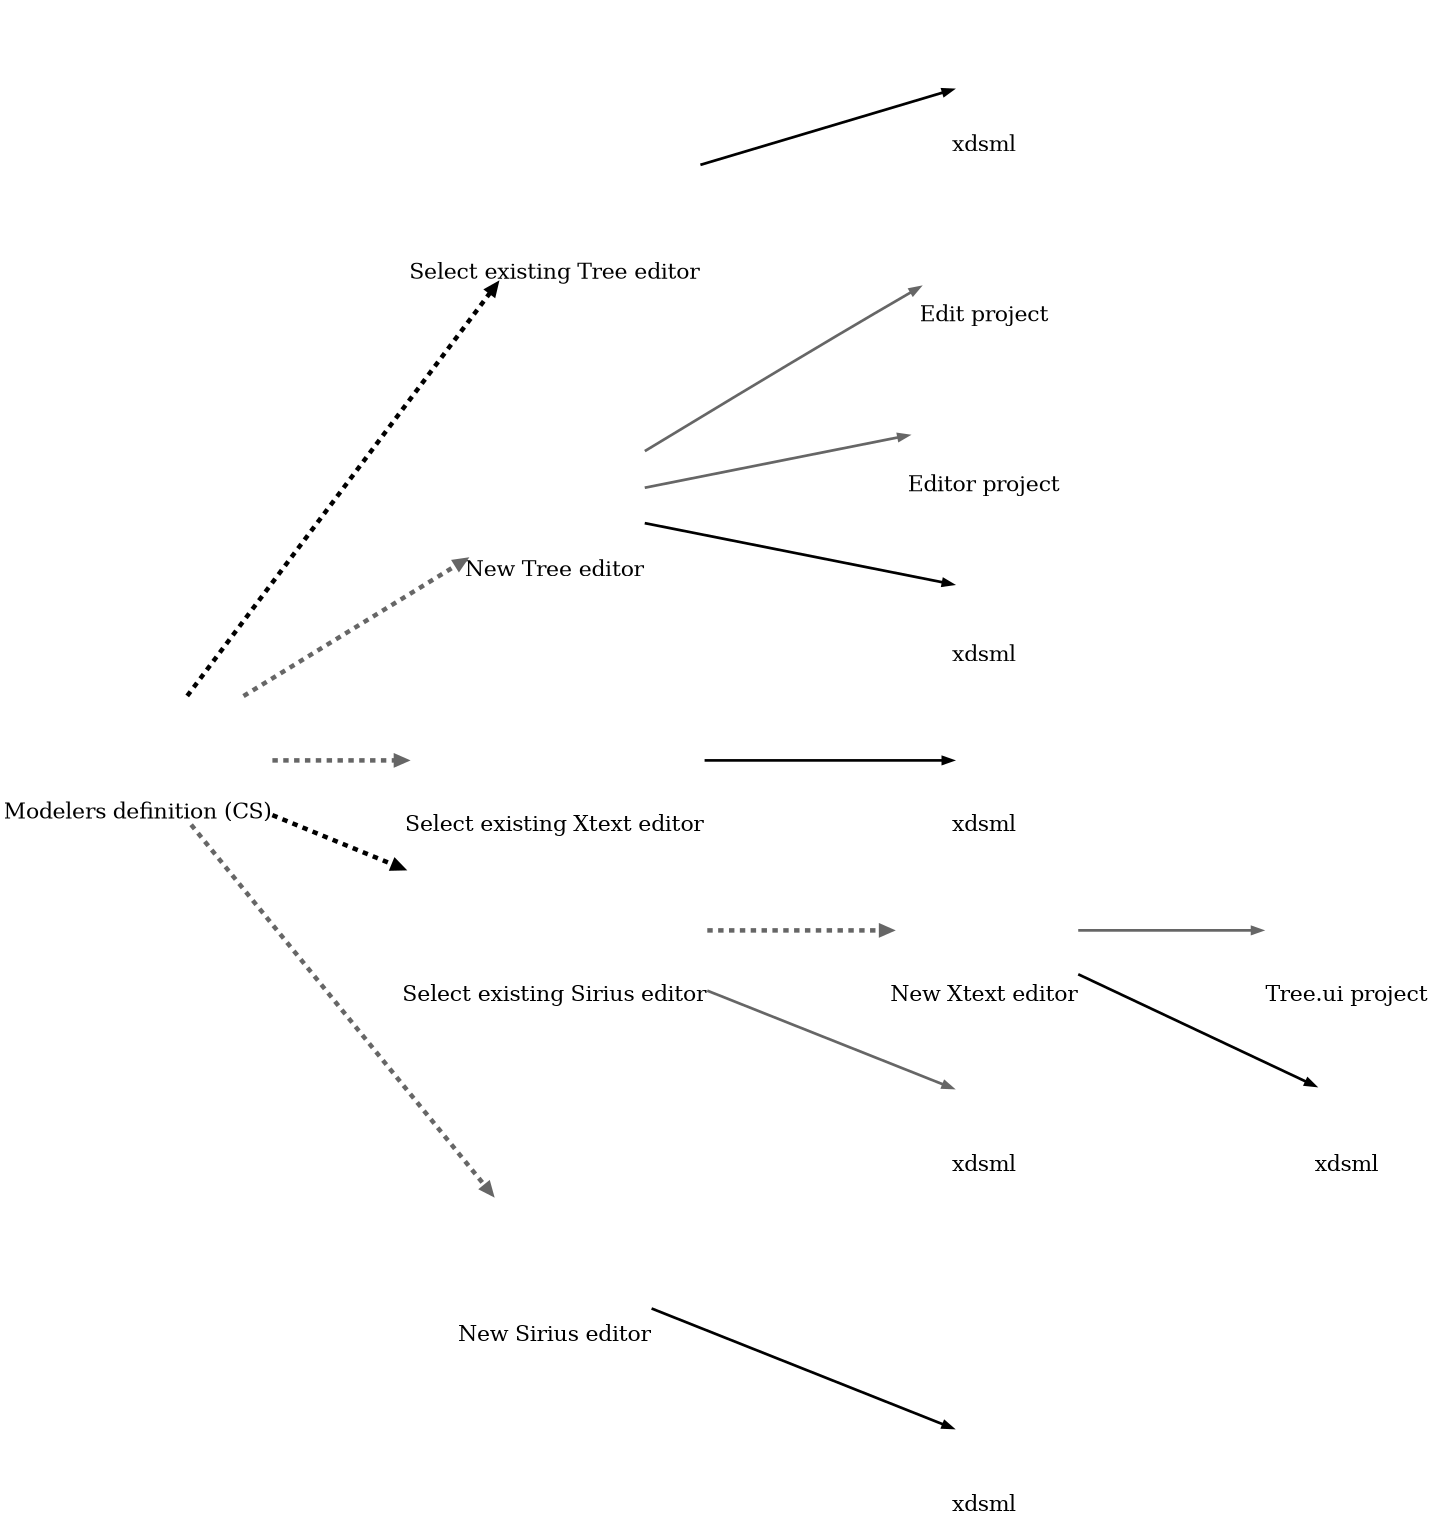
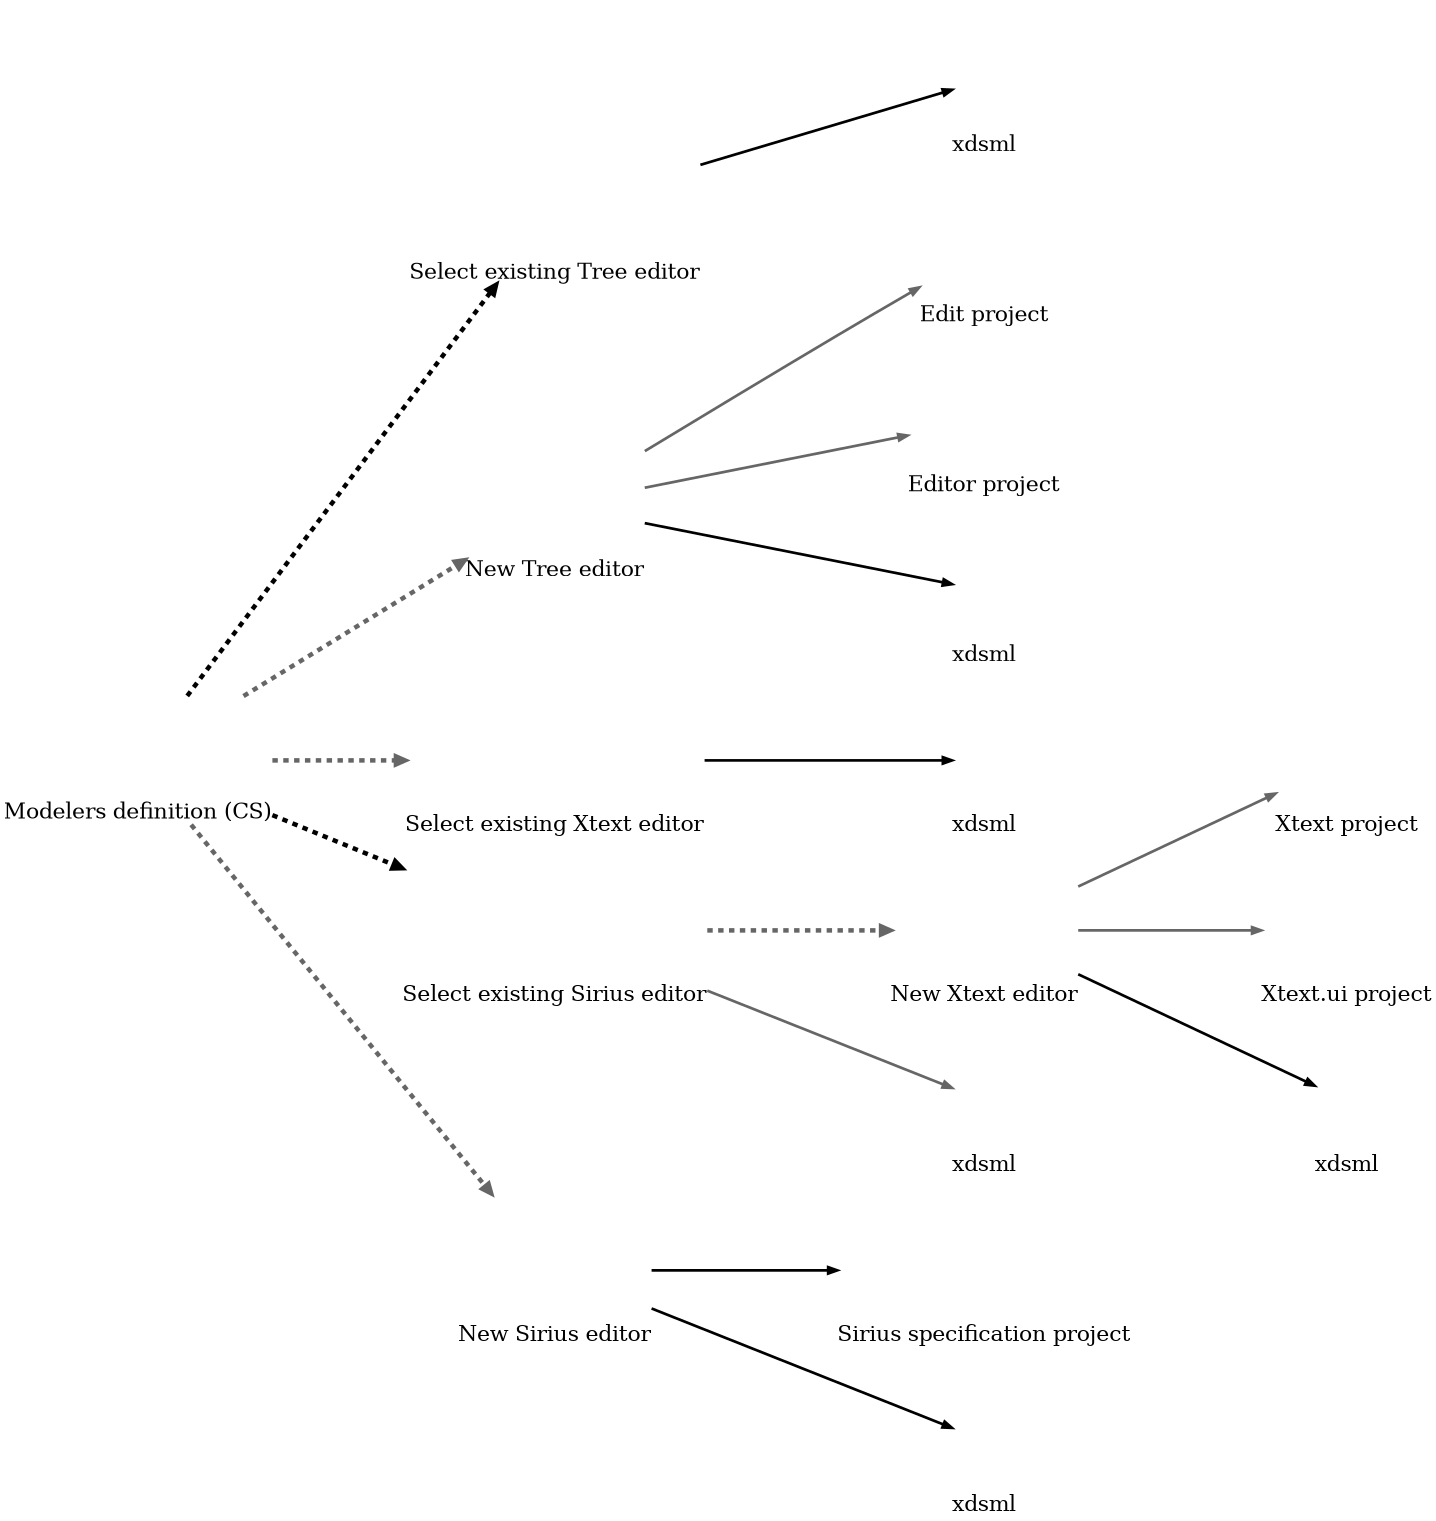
node "Xtext project": added
node "Tree.ui project": label "Tree.ui project" -> "Xtext.ui project"
node "Sirius specification project": added
